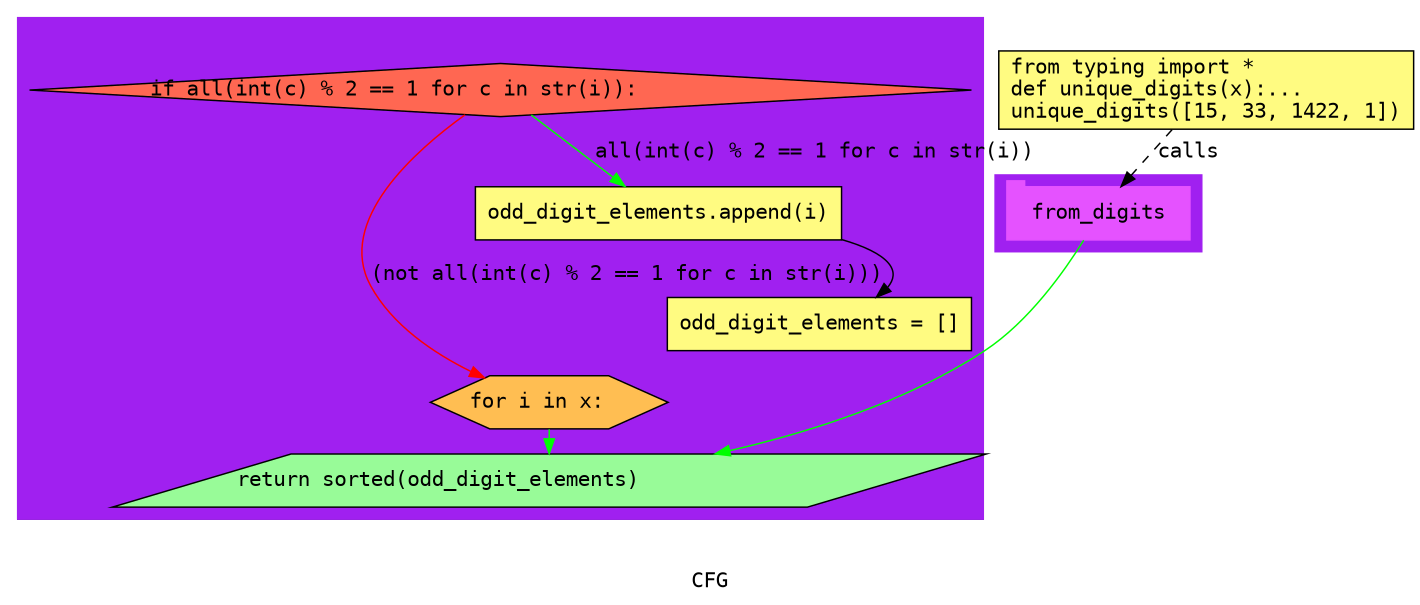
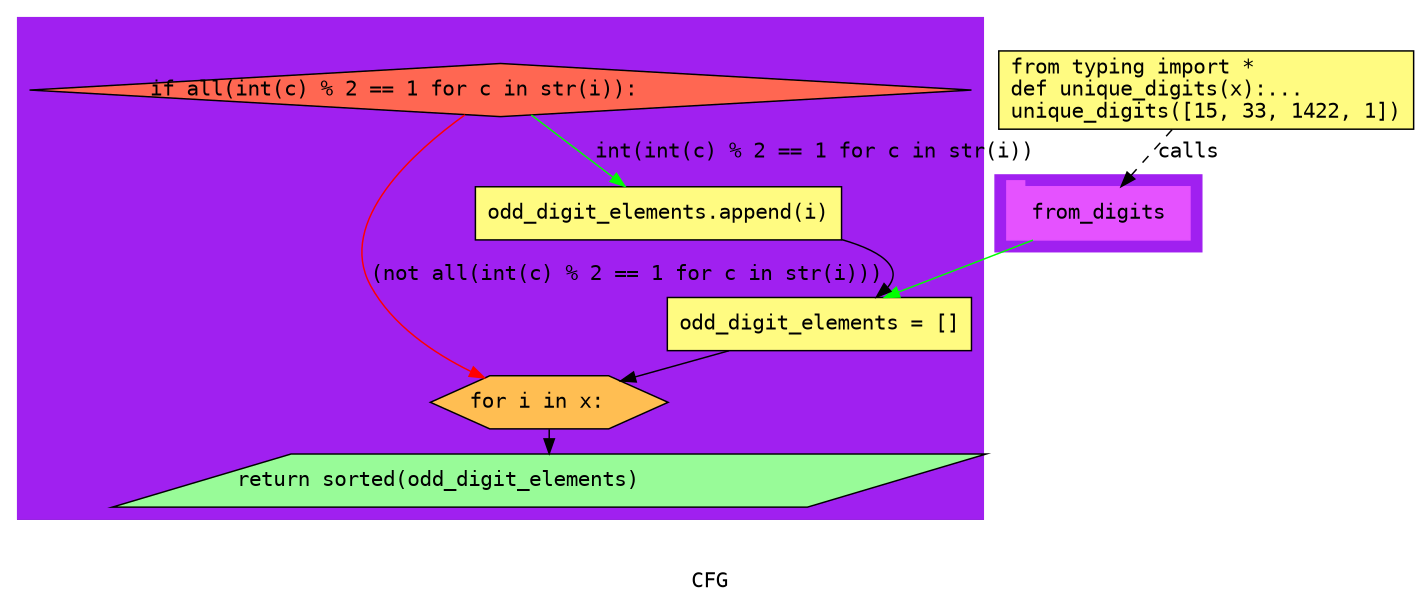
edge "if all(int(c) % 2 == 1 for c in str(i)):" -> "odd_digit_elements.append(i)": label "all(int(c) % 2 == 1 for c in str(i))" -> "int(int(c) % 2 == 1 for c in str(i))"
edge "odd_digit_elements = []" -> "for i in x:": added
edge "from_digits" -> "return sorted(odd_digit_elements)": now "from_digits" -> "odd_digit_elements = []"
edge "for i in x:" -> "return sorted(odd_digit_elements)": color green -> black
